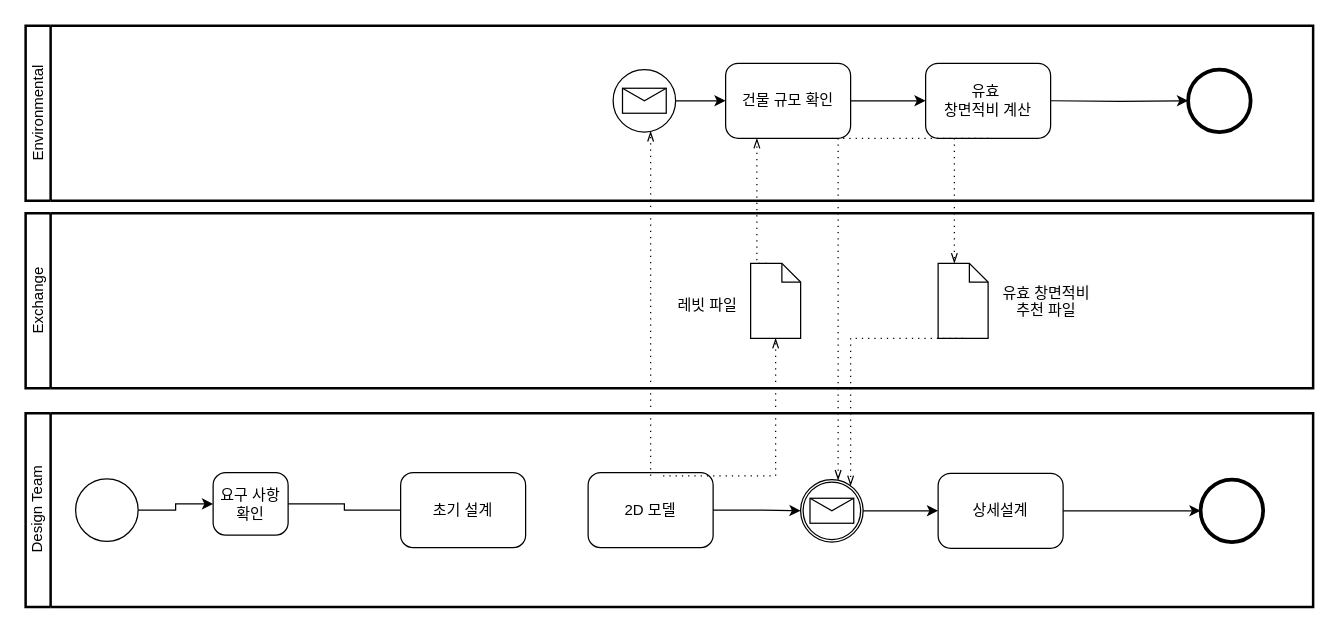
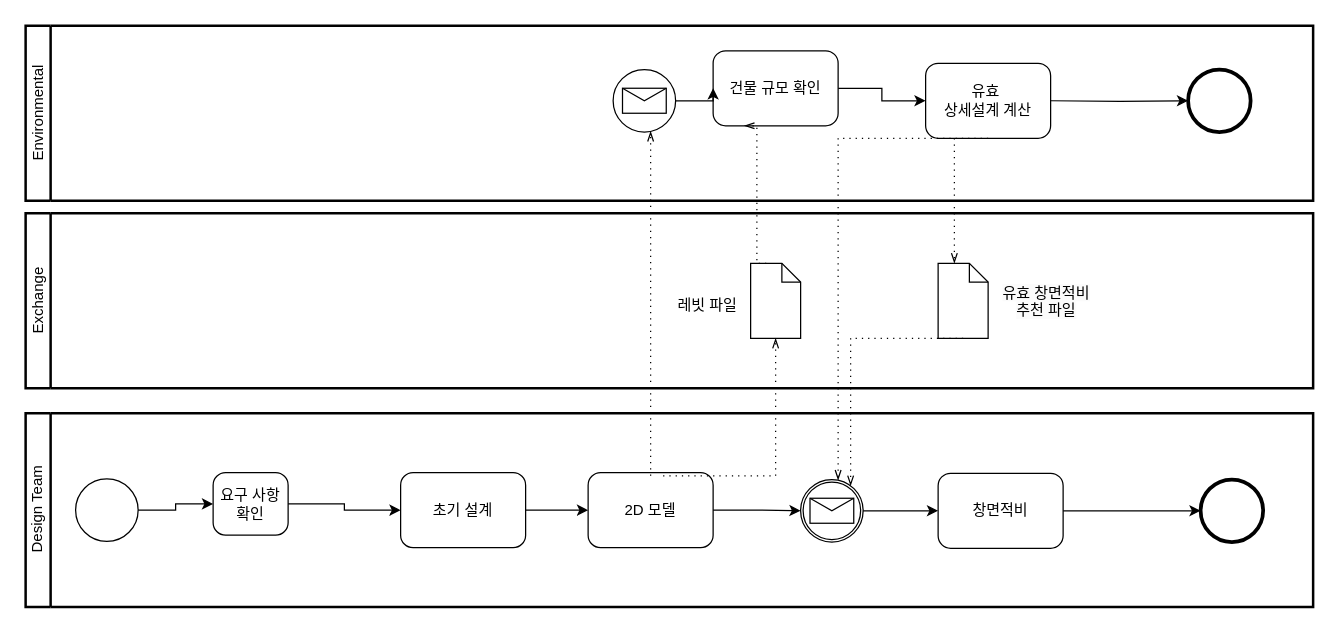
node "건물 규모 확인": moved (788, 101) -> (776, 88)
node "유효 창면적비 계산": label "유효 창면적비 계산" -> "유효 상세설계 계산"
edge "요구 사항 확인" -- "초기 설계": arrowhead none -> classic
edge "초기 설계" -> "2D 모델": added
node "상세설계": label "상세설계" -> "창면적비"
